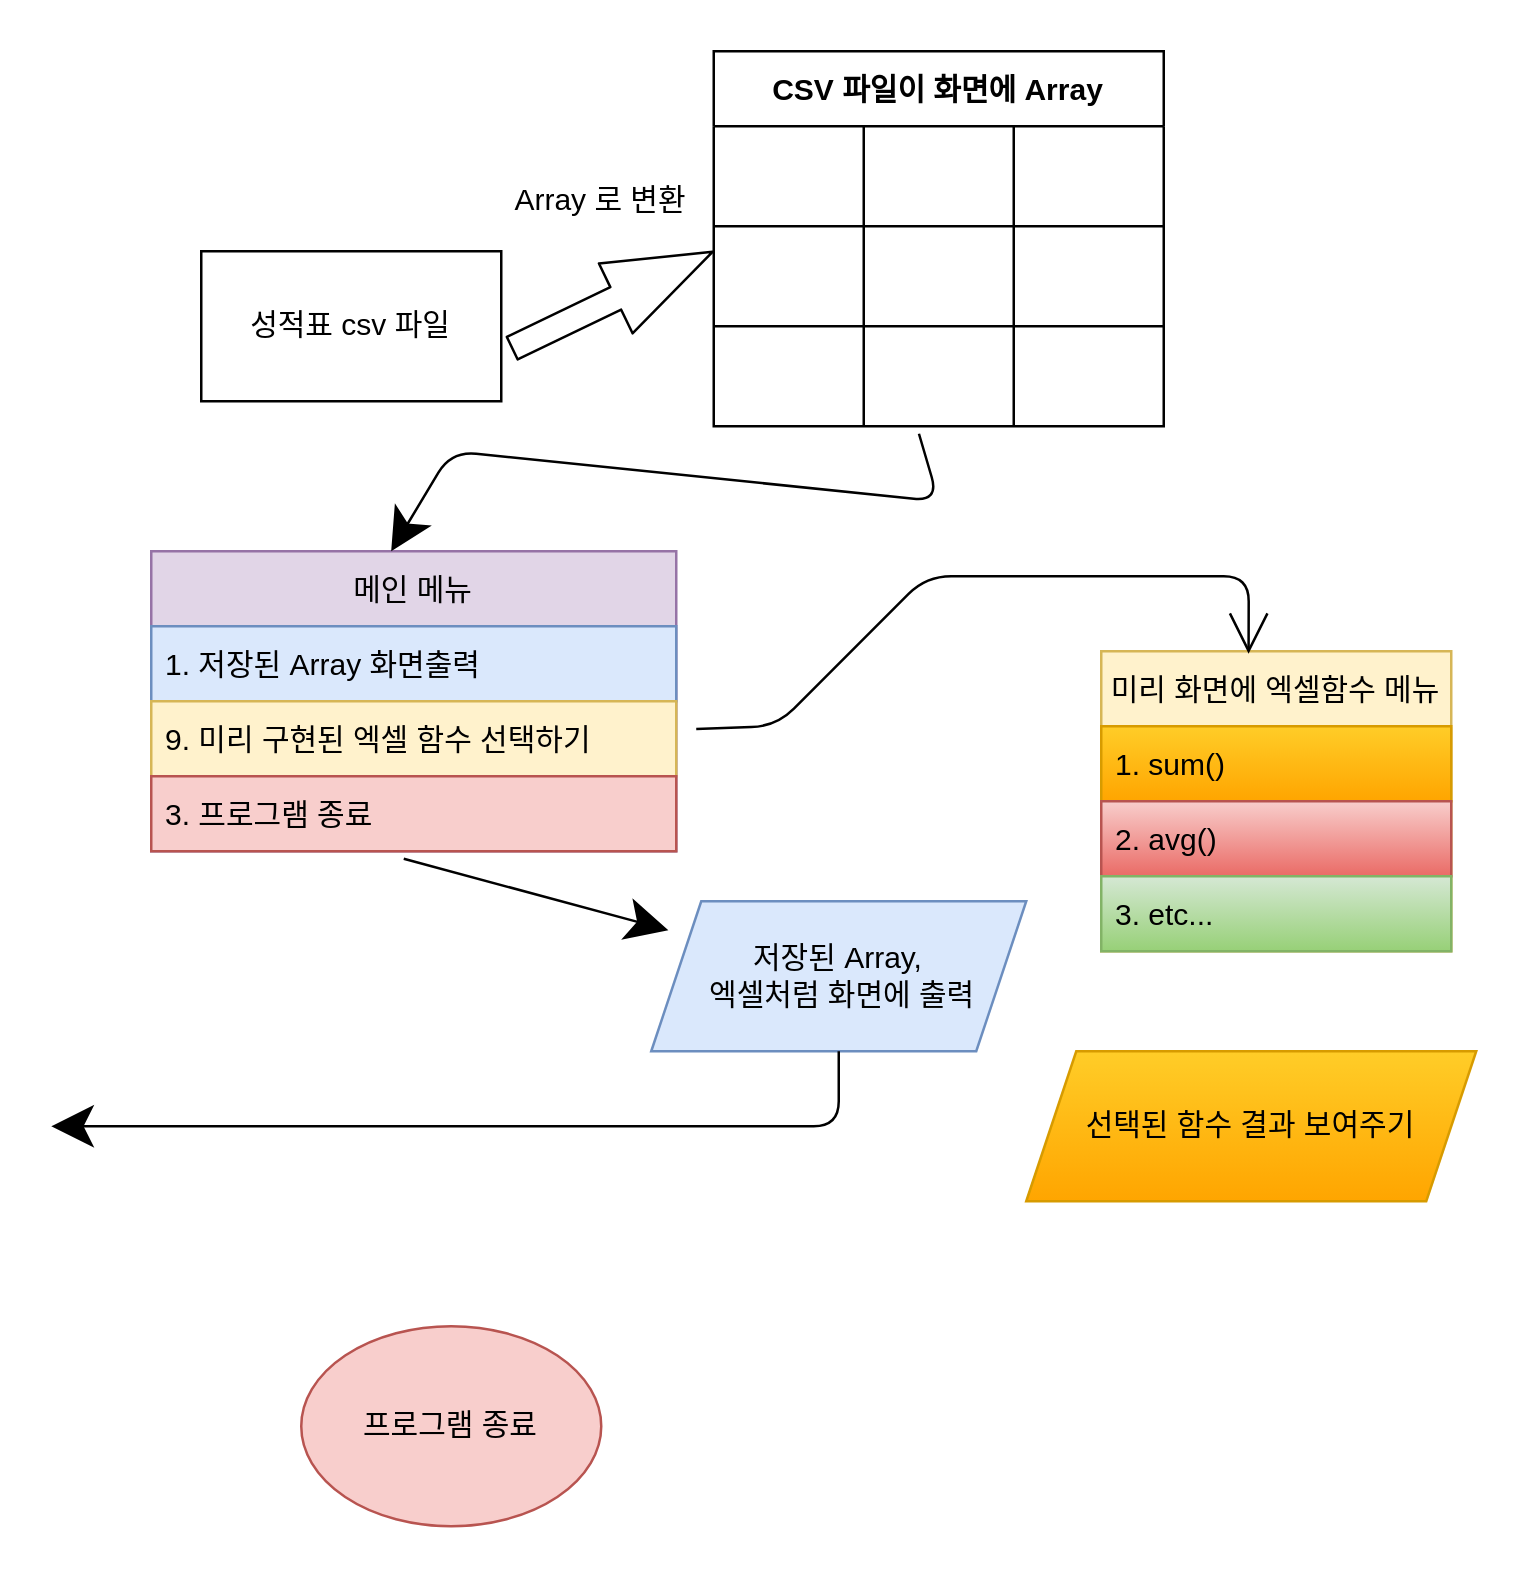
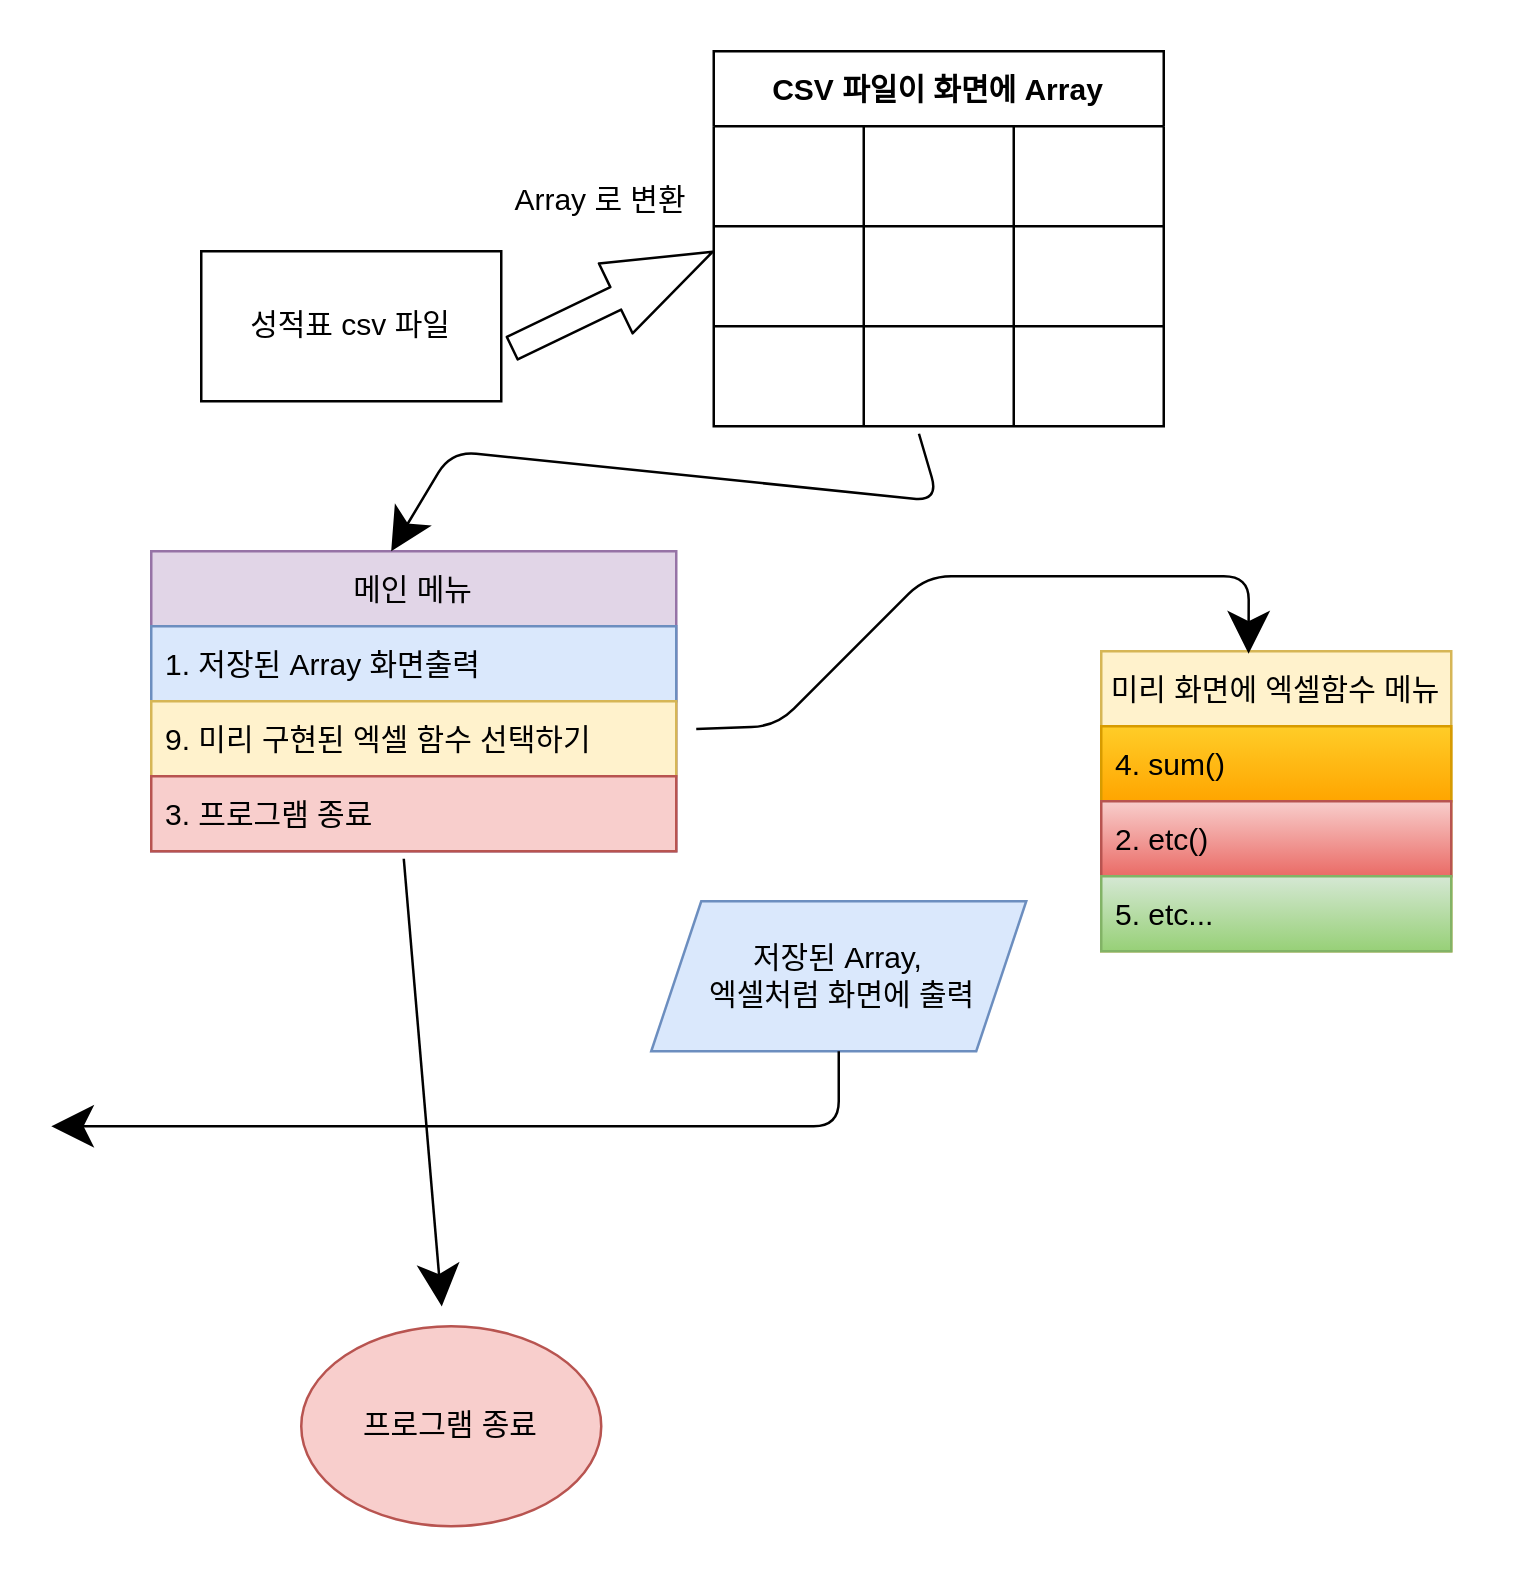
edge "9. 미리 구현된 엑셀 함수 선택하기" -> "미리 화면에 엑셀함수 메뉴": arrowhead open -> classic
node "1. sum()": label "1. sum()" -> "4. sum()"
node "2. avg()": label "2. avg()" -> "2. etc()"
edge "3. 프로그램 종료" -> "저장된 Array, 엑셀처럼 화면에 출력": now "3. 프로그램 종료" -> "프로그램 종료"
node "3. etc...": label "3. etc..." -> "5. etc..."
node "선택된 함수 결과 보여주기": removed
